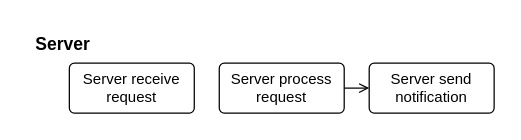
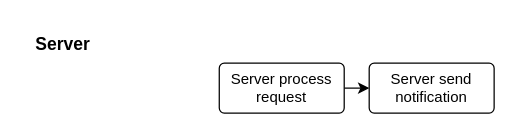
node "Server receive request": removed
edge "Server process request" -> "Server send notification": arrowhead open -> classic
